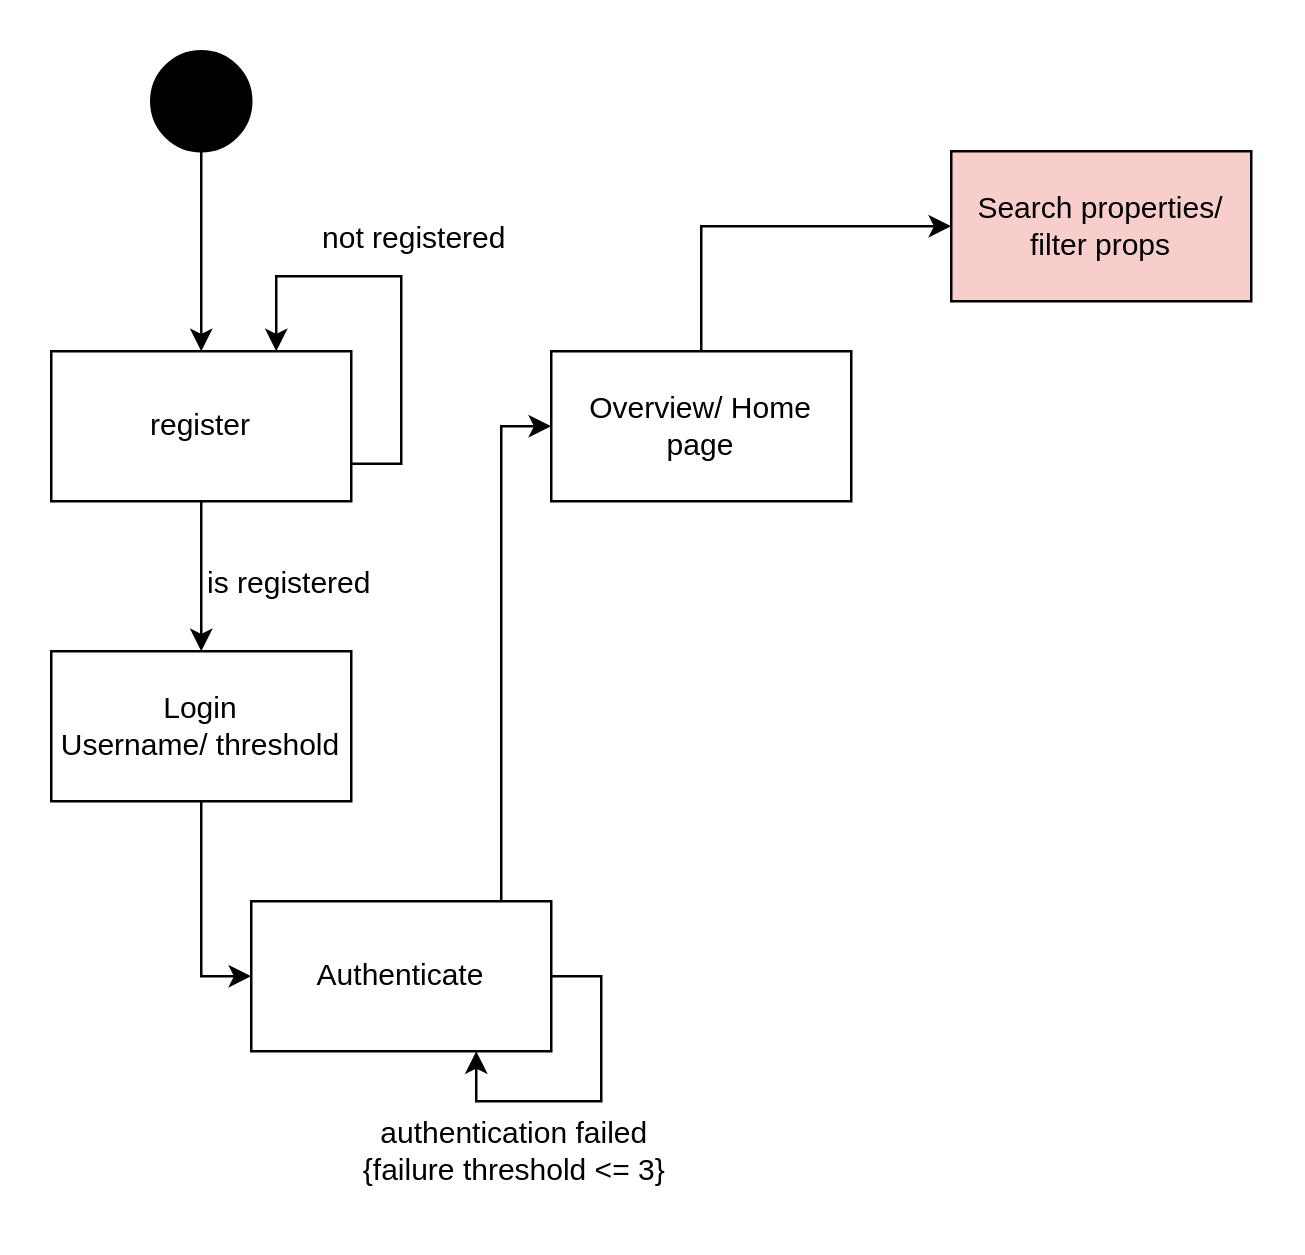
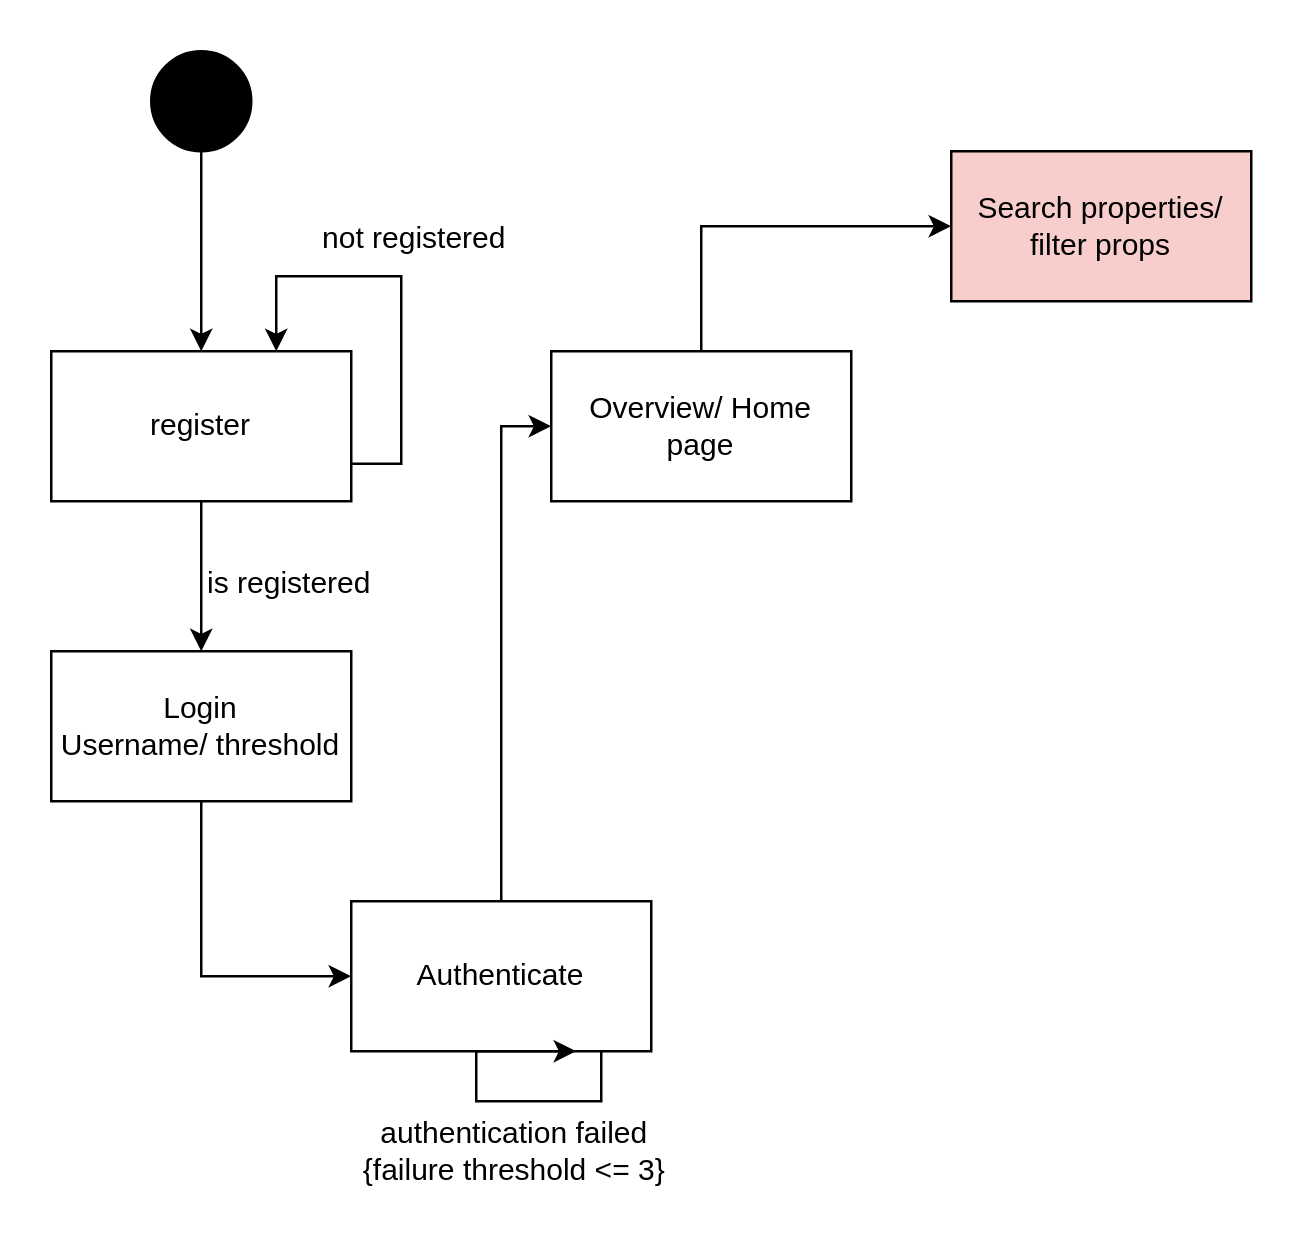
node "Authenticate": moved (401, 976) -> (501, 976)
